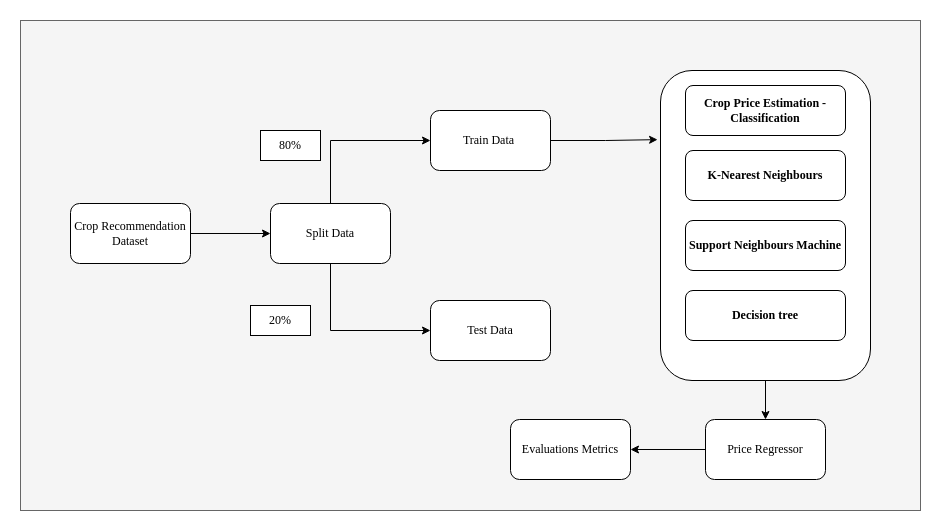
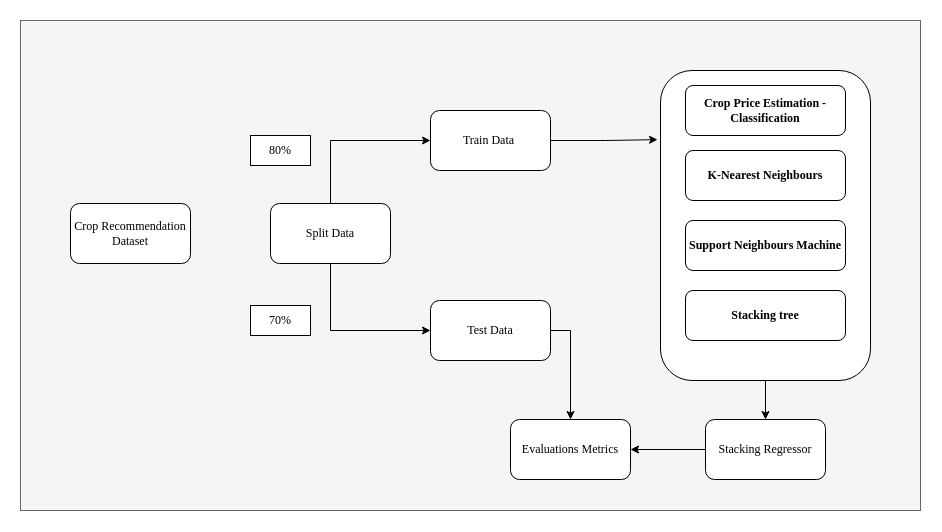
node "80%": moved (291, 146) -> (281, 151)
edge "Crop Recommendation Dataset" -> "Split Data": removed
node "Decision tree": label "Decision tree" -> "Stacking tree"
node "20%": label "20%" -> "70%"
edge "Test Data" -> "Evaluations Metrics": added
node "Price Regressor": label "Price Regressor" -> "Stacking Regressor"
